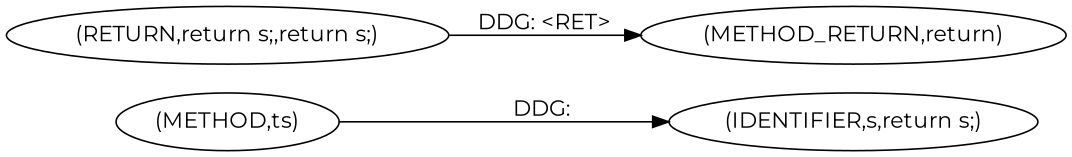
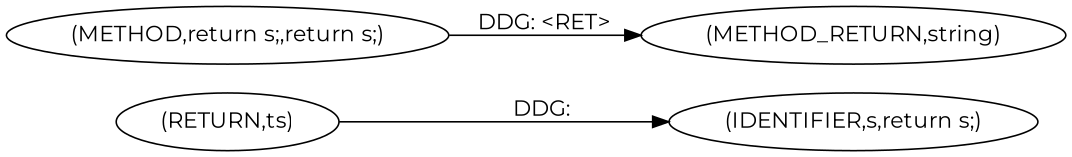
node "(RETURN,return s;,return s;)": label "(RETURN,return s;,return s;)" -> "(METHOD,return s;,return s;)"
node "(METHOD_RETURN,return)": label "(METHOD_RETURN,return)" -> "(METHOD_RETURN,string)"
node "(METHOD,ts)": label "(METHOD,ts)" -> "(RETURN,ts)"
